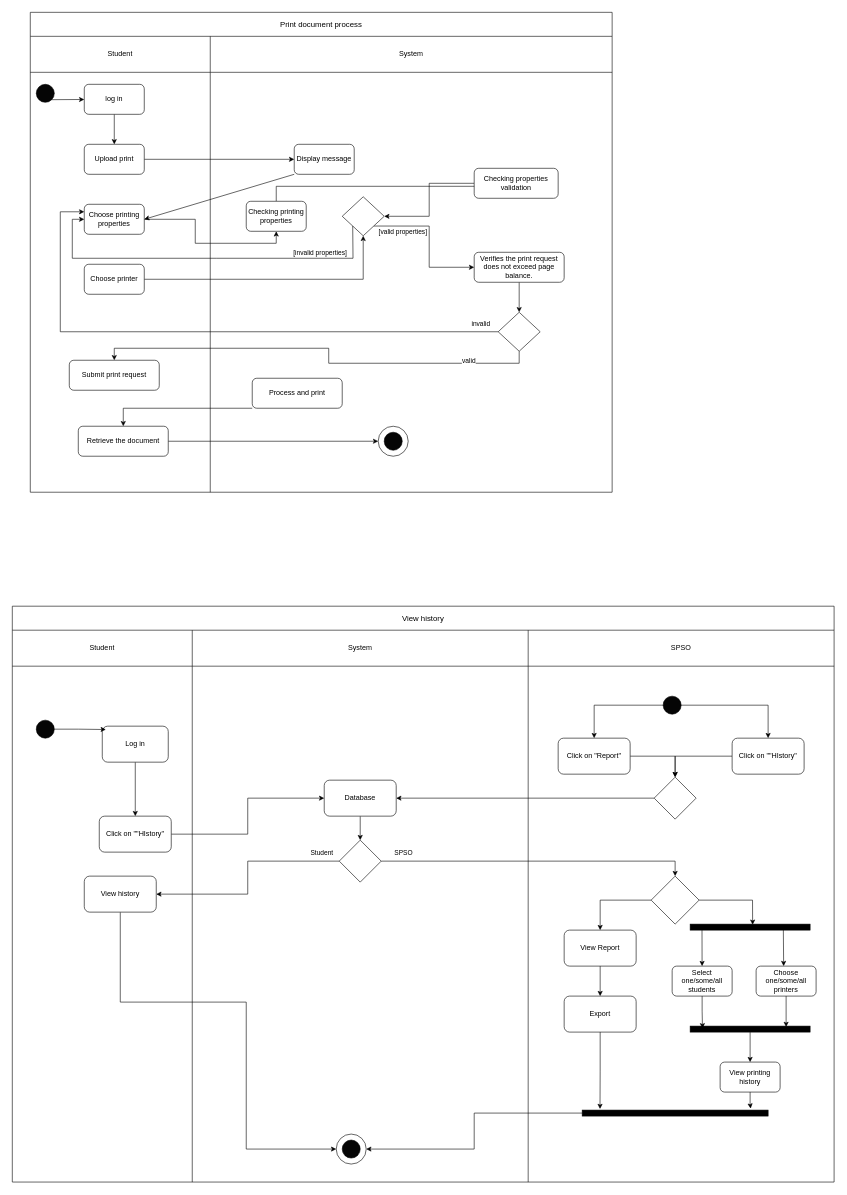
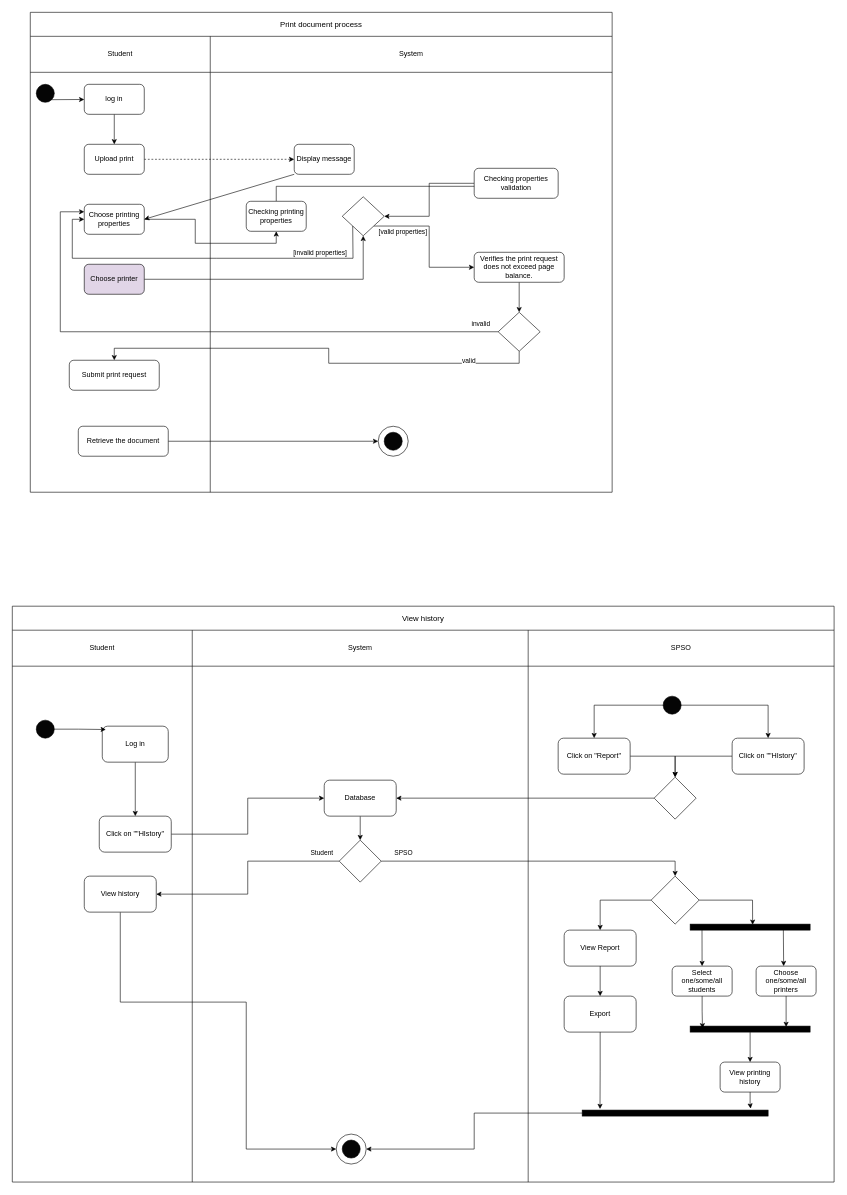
edge "Upload print" -> "Display message": style solid -> dashed
node "Choose printer": fillcolor #ffffff -> #e1d5e7
node "Process and print": removed
edge "Process and print" -> "Retrieve the document": removed
